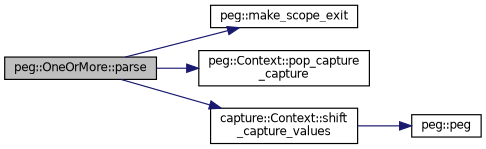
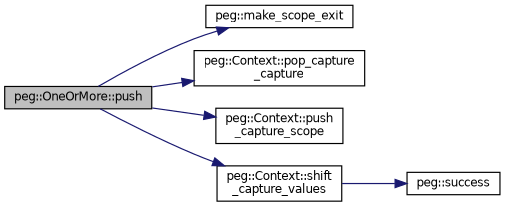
node "peg::OneOrMore::parse": label "peg::OneOrMore::parse" -> "peg::OneOrMore::push"
node "peg::Context::push _capture_scope": added
node "capture::Context::shift _capture_values": label "capture::Context::shift _capture_values" -> "peg::Context::shift _capture_values"
node "peg::peg": label "peg::peg" -> "peg::success"
